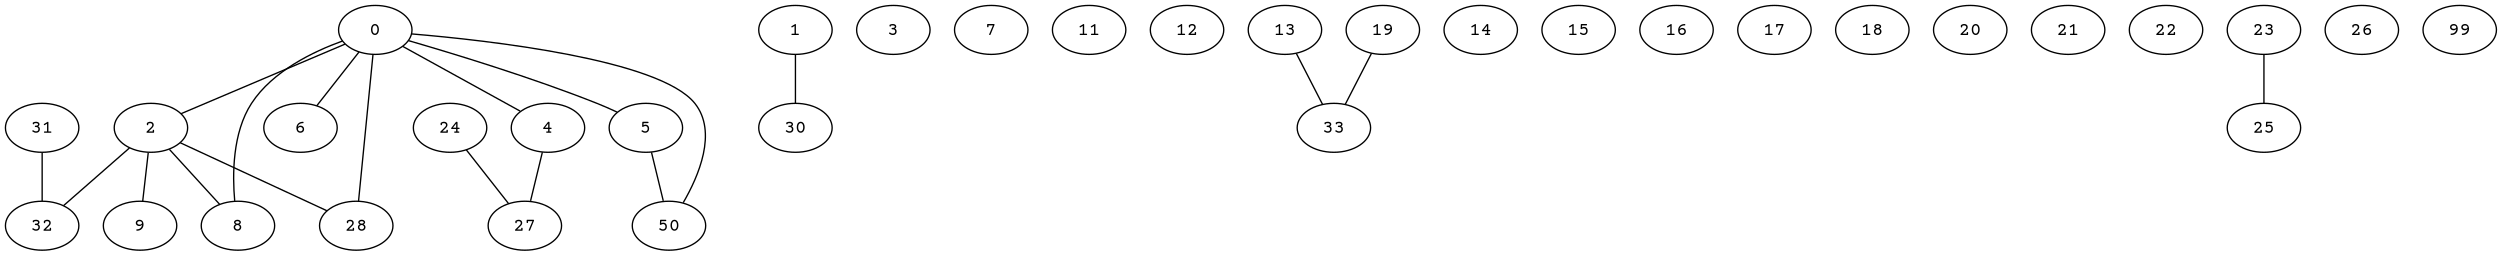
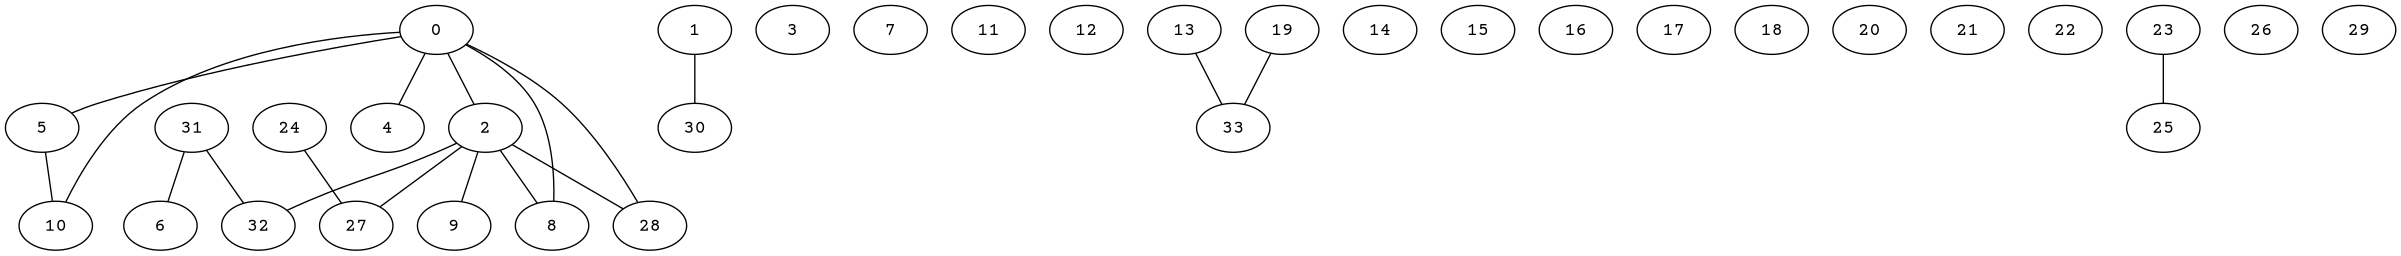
node "99": label "99" -> "29"
edge "0" -- "6": now "31" -- "6"
edge "4" -- "27": now "2" -- "27"
node "50": label "50" -> "10"
